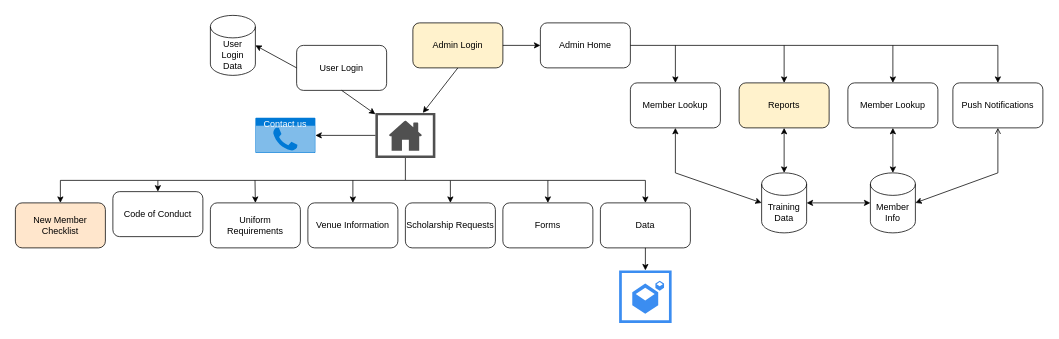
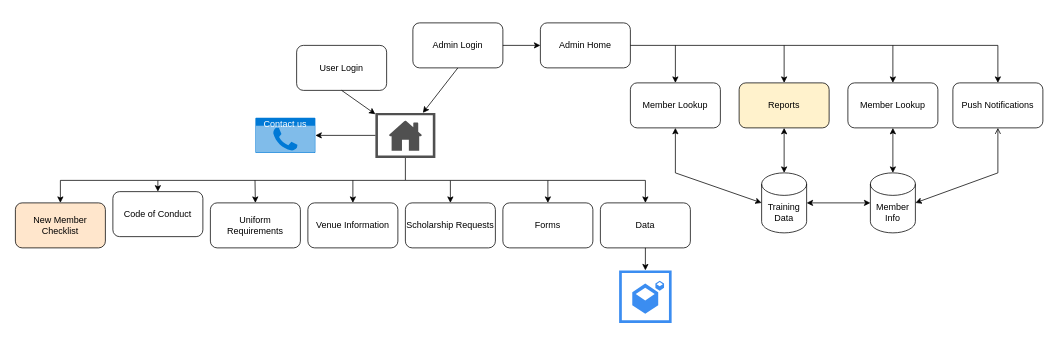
node "User Login Data": removed
node "Admin Login": fillcolor #fff2cc -> #ffffff
edge "User Login" -> "User Login Data": removed
